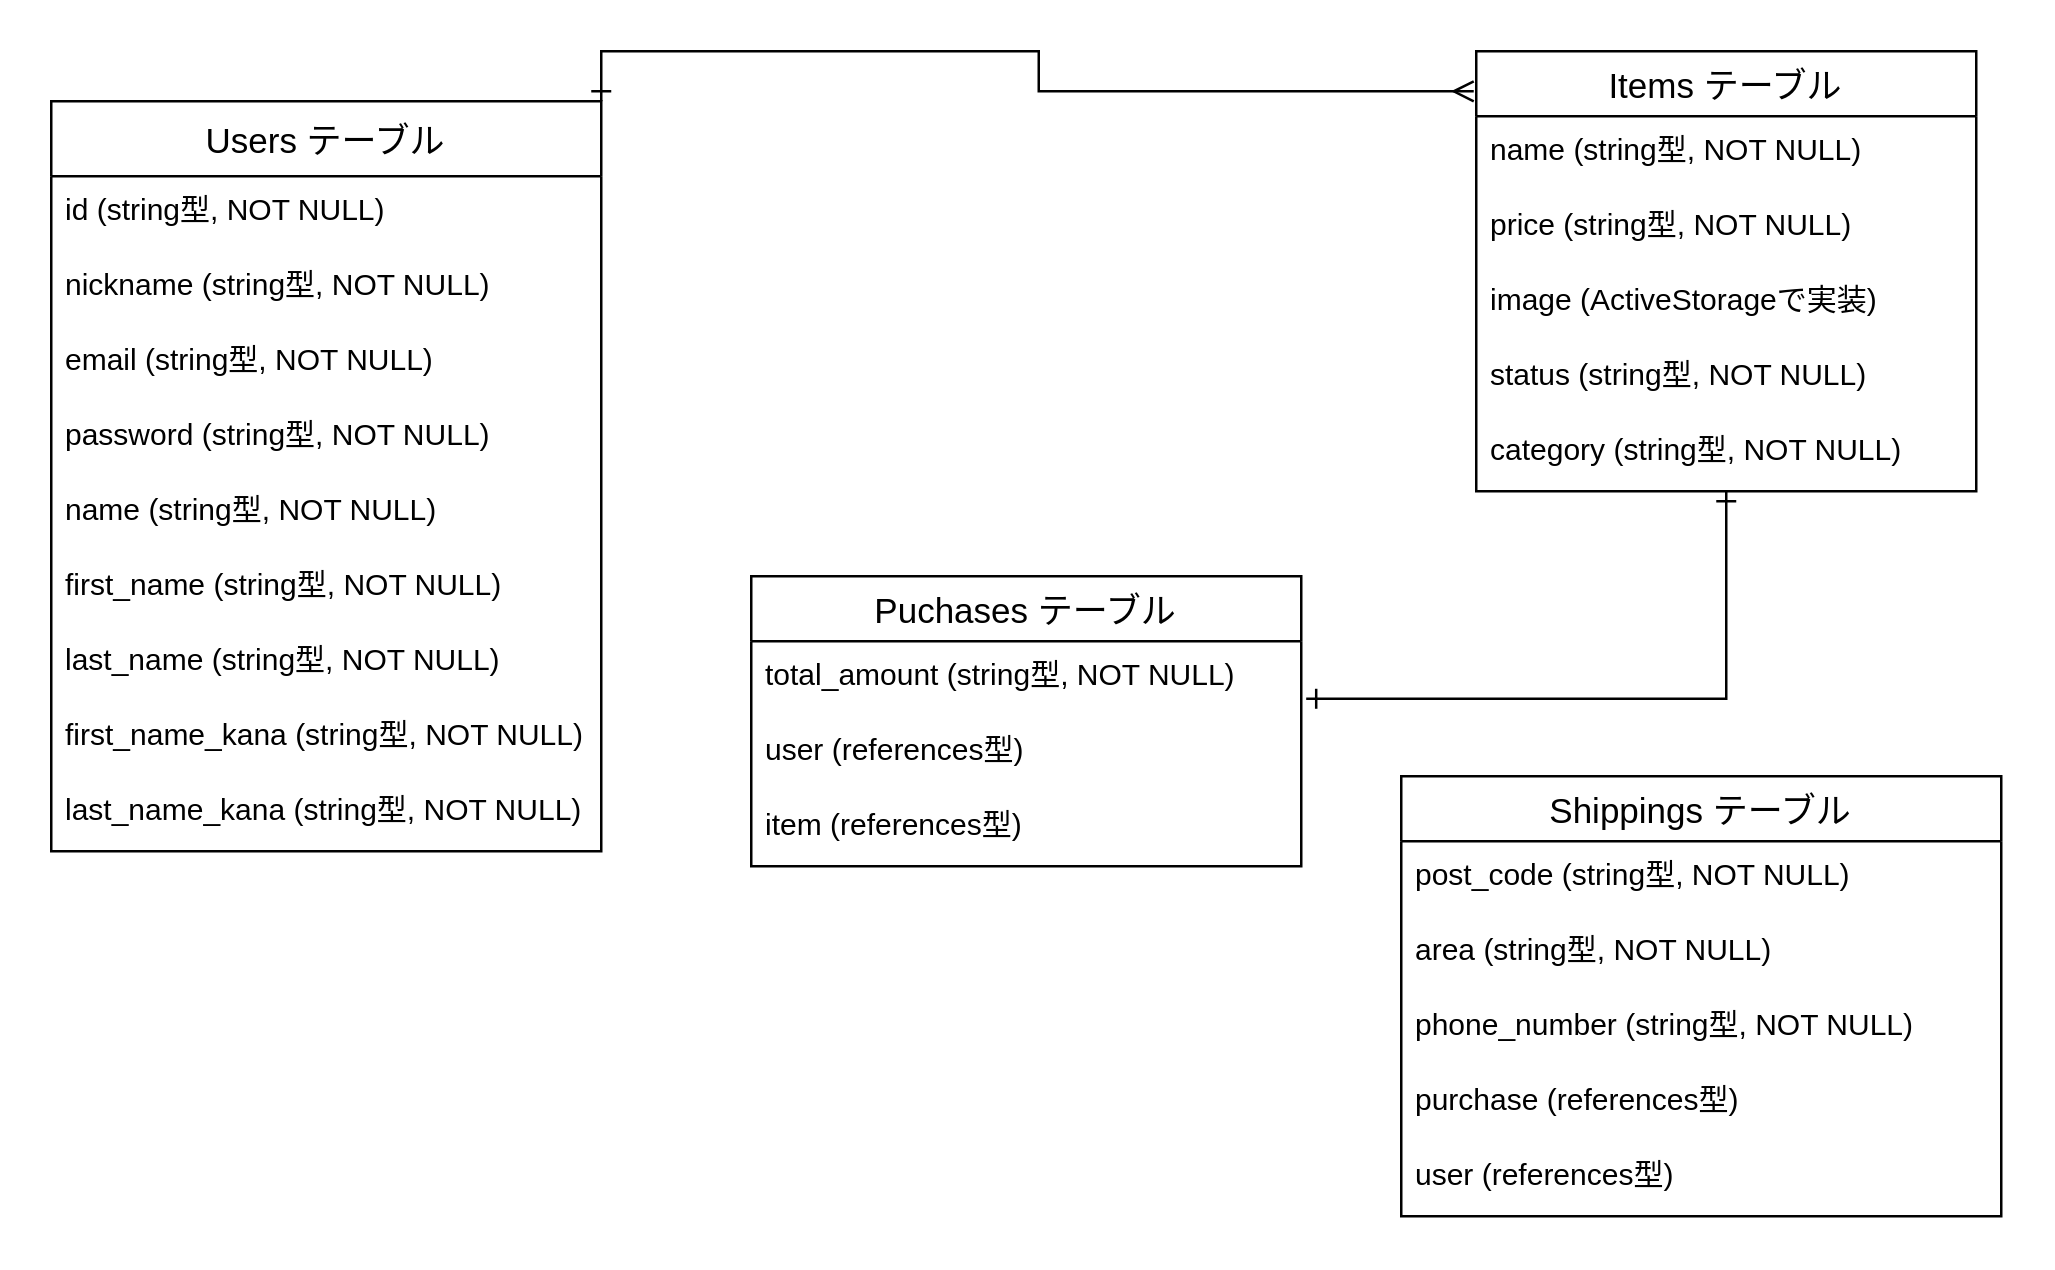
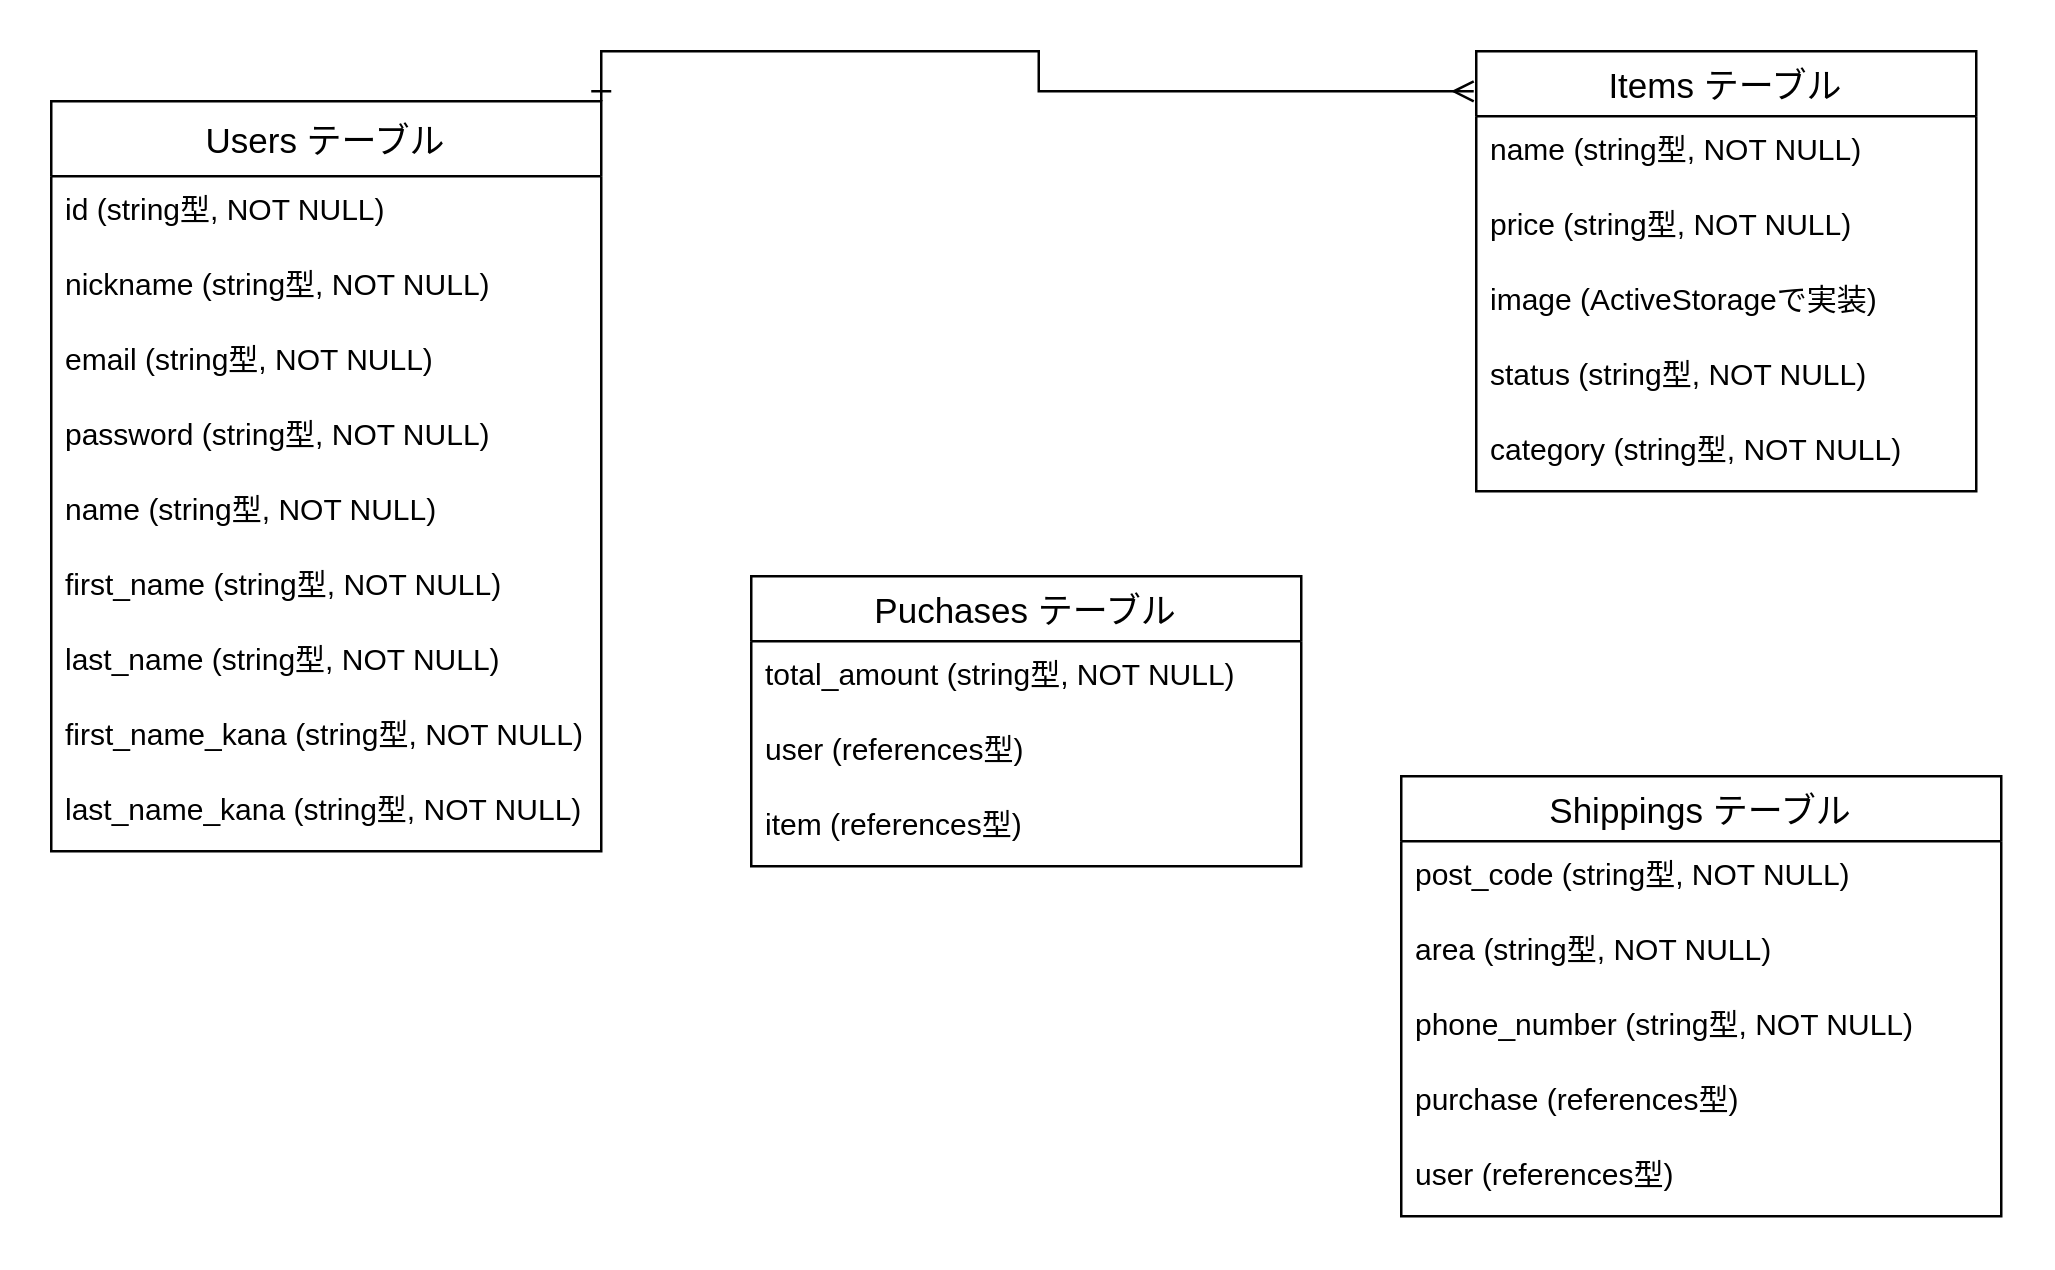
edge "Items テーブル" -- "total_amount (string型, NOT NULL)": removed
